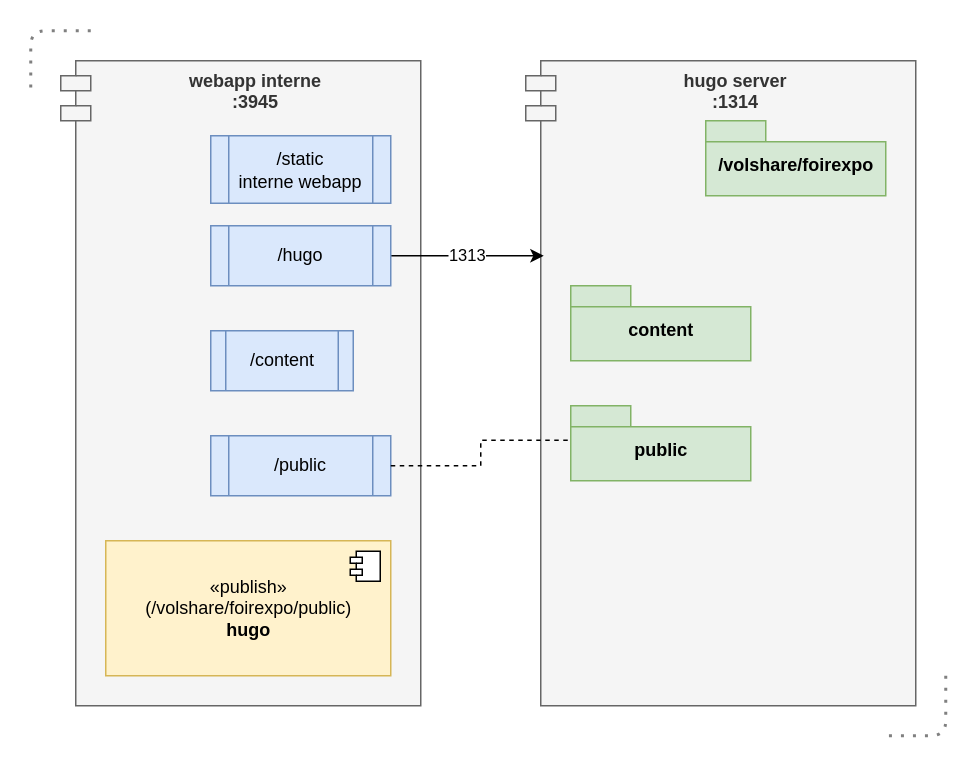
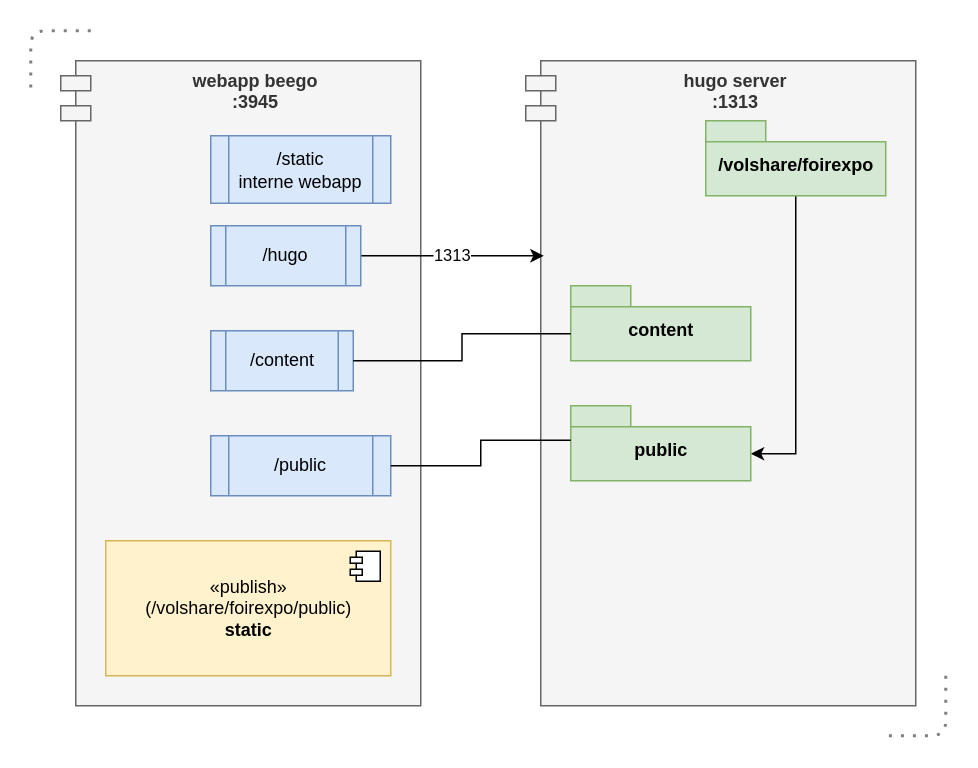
node "webapp interne :3945": label "webapp interne :3945" -> "webapp beego :3945"
node "hugo server :1314": label "hugo server :1314" -> "hugo server :1313"
node "/hugo": size 180x60 -> 150x60
edge "/volshare/foirexpo" -> "public": added
edge "content" -- "/content": added
edge "public" -- "/public": style dashed -> solid
node "«publish» (/volshare/foirexpo/public) hugo": label "«publish» (/volshare/foirexpo/public) hugo" -> "«publish» (/volshare/foirexpo/public) static"
